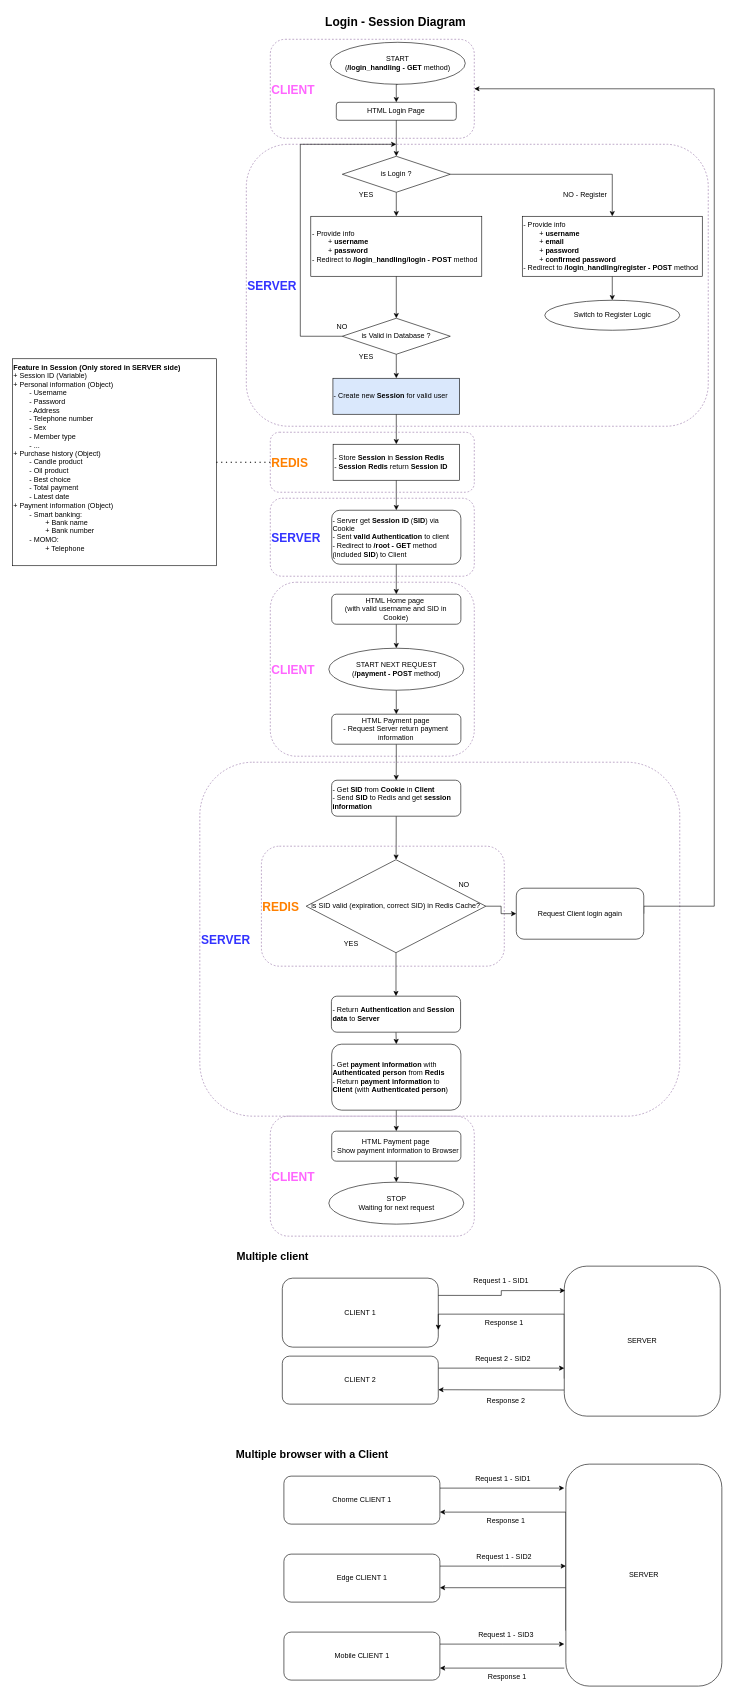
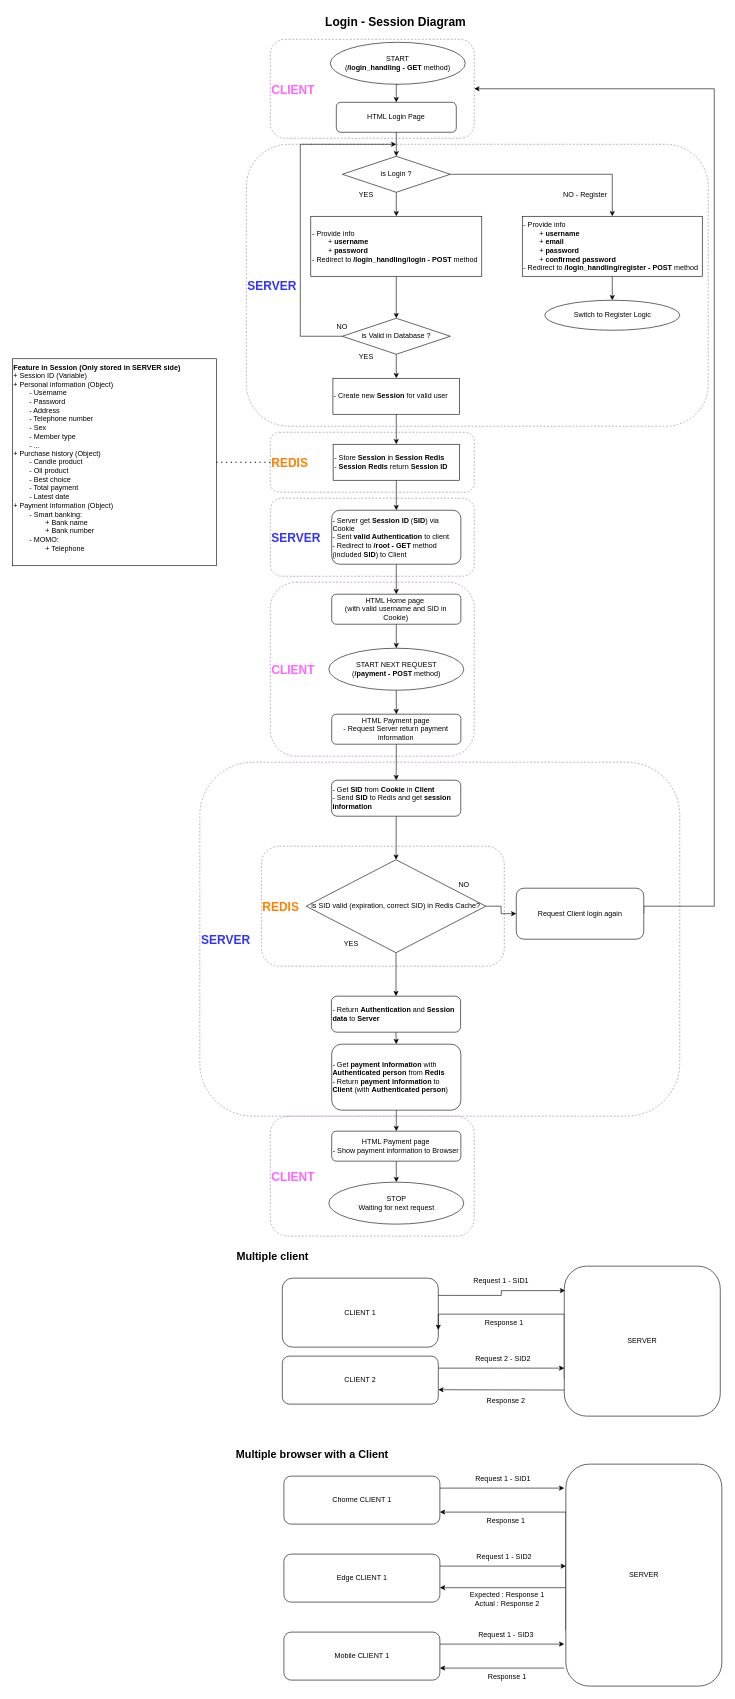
node "HTML Login Page": size 120x18 -> 120x30
node "- Create new Session for valid user": fillcolor #dae8fc -> #ffffff
node "Expected : Response 1 Actual : Response 2": added
